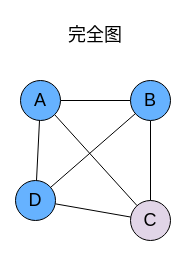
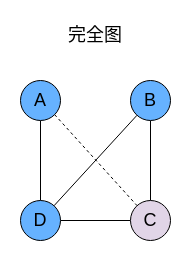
edge "A" -- "B": removed
edge "A" -- "C": style solid -> dashed
node "D": moved (36, 201) -> (41, 221)
